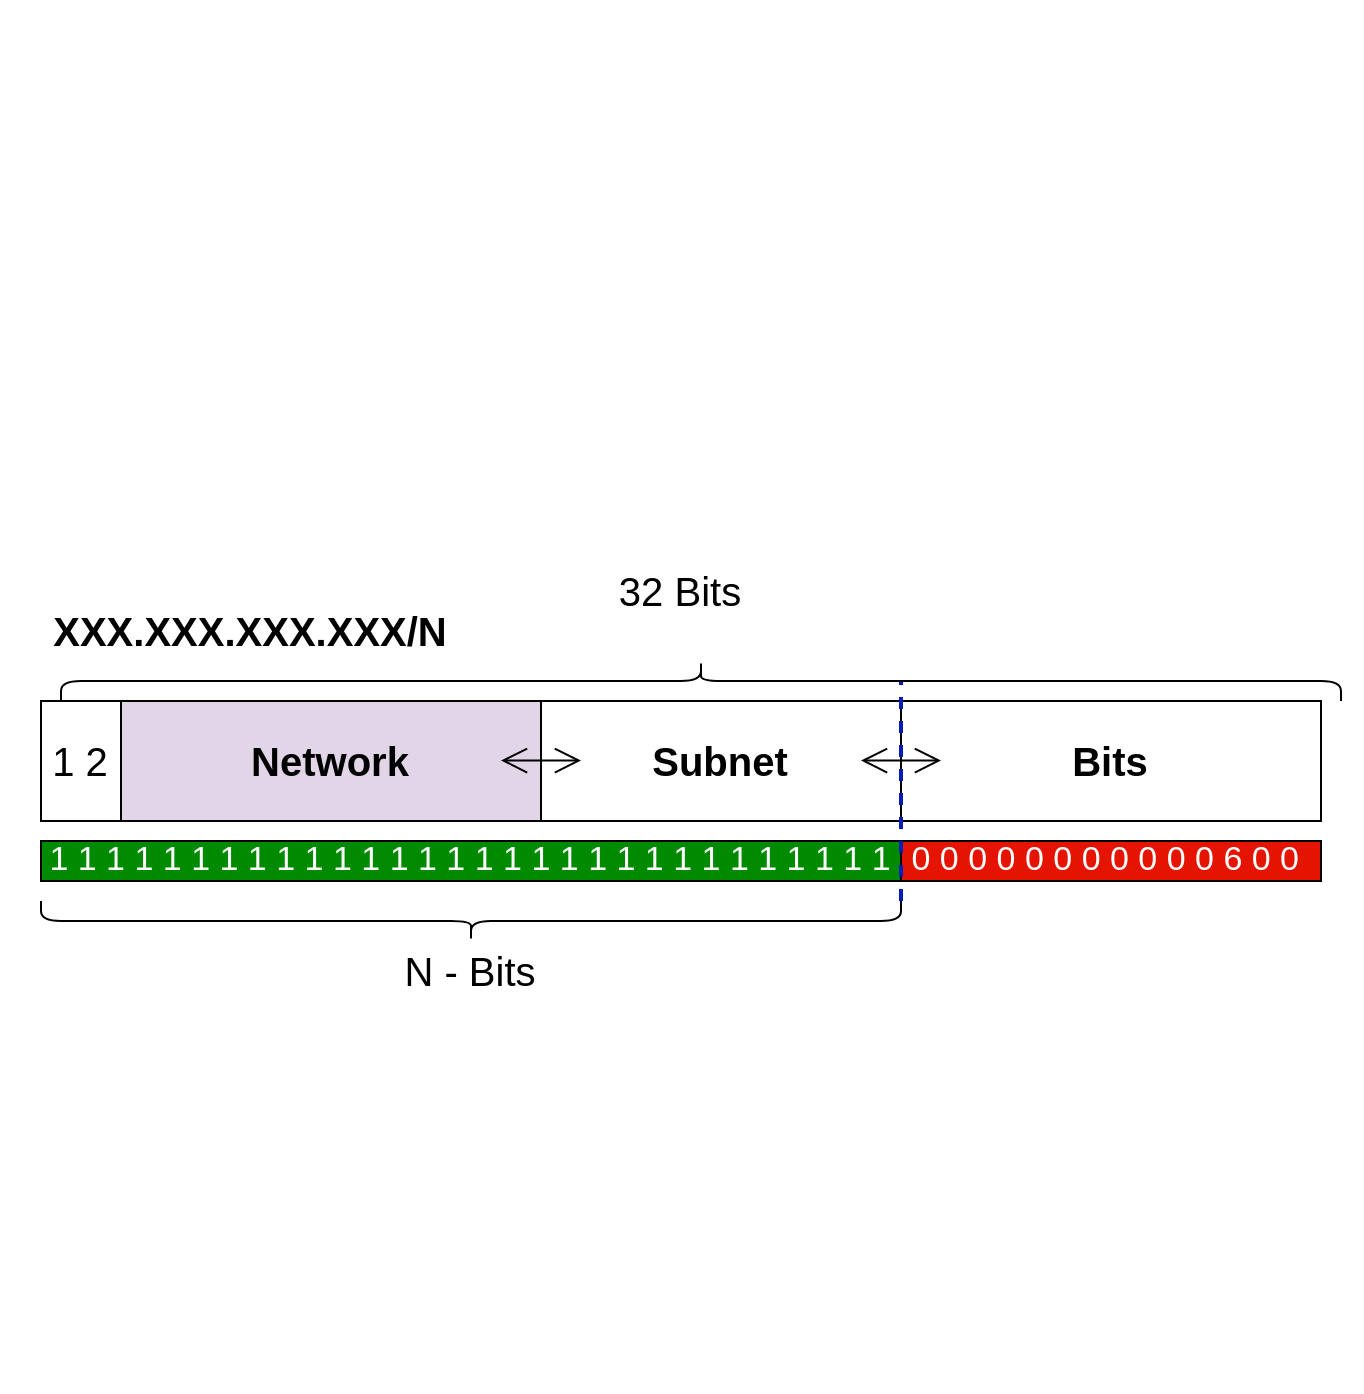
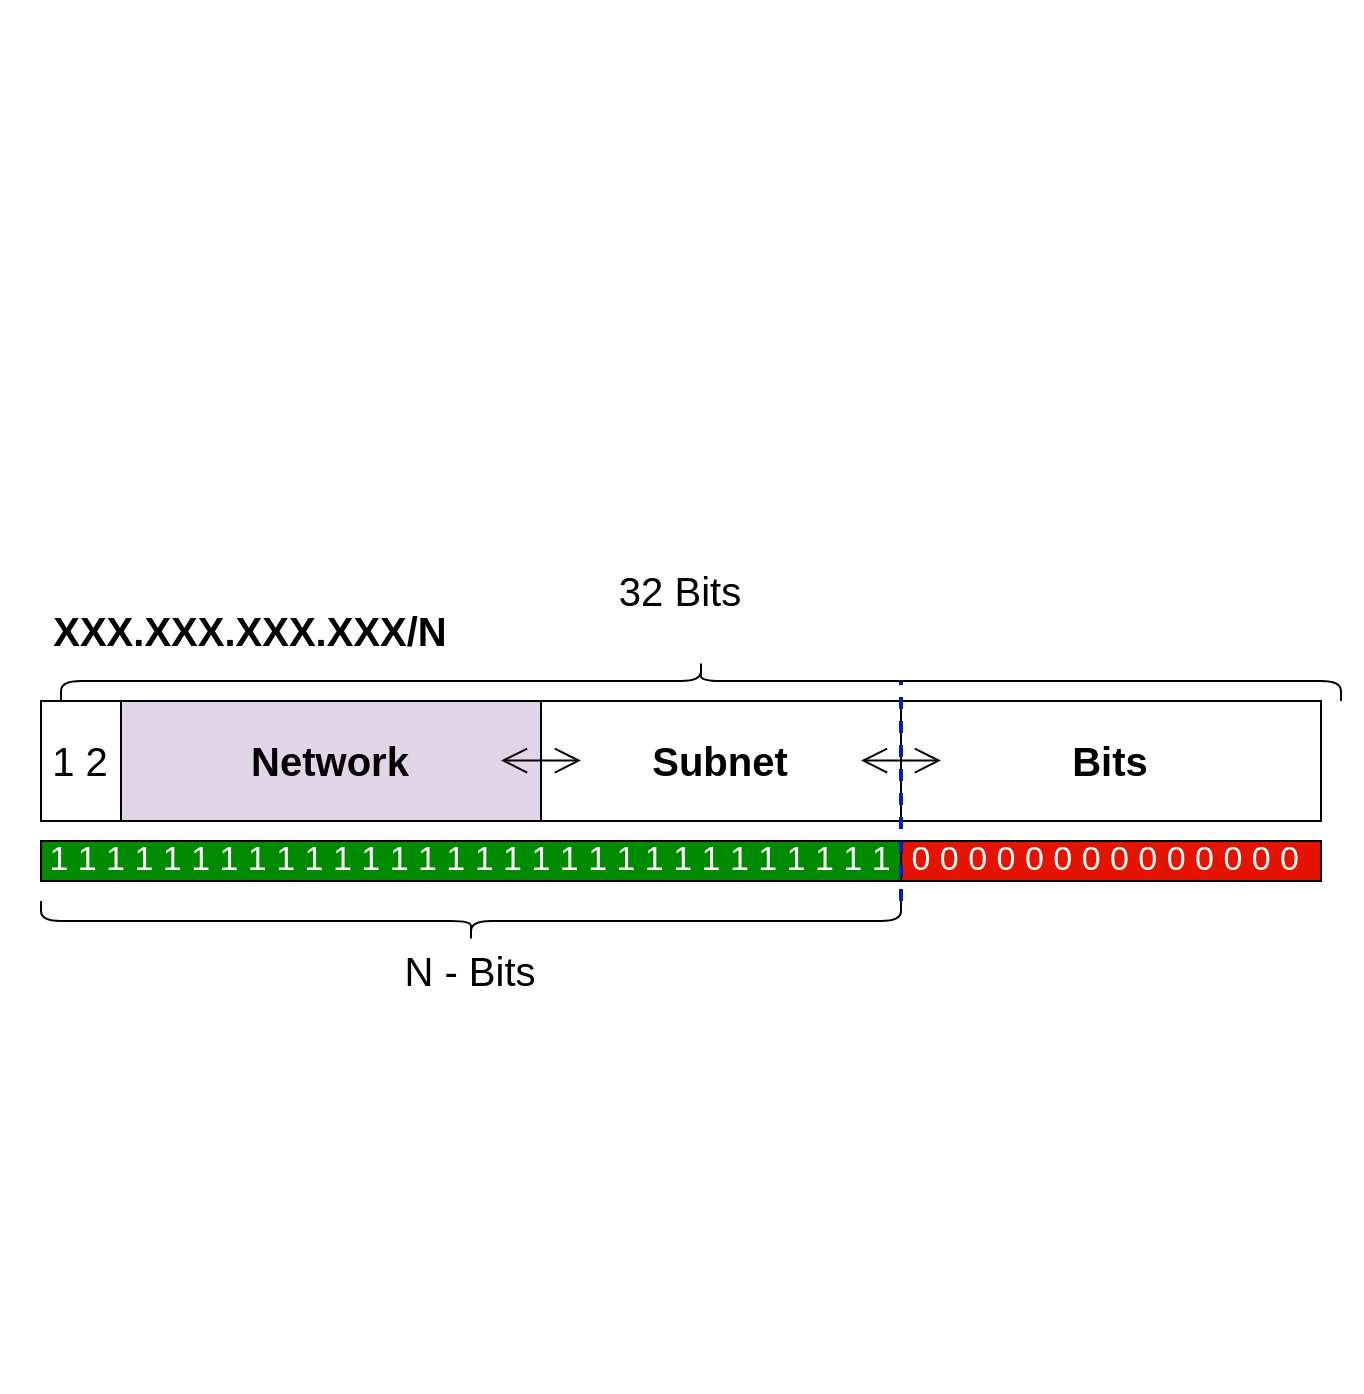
node "0 0 0 0 0 0 0 0 0 0 0 6 0 0": label "0 0 0 0 0 0 0 0 0 0 0 6 0 0" -> "0 0 0 0 0 0 0 0 0 0 0 0 0 0"
